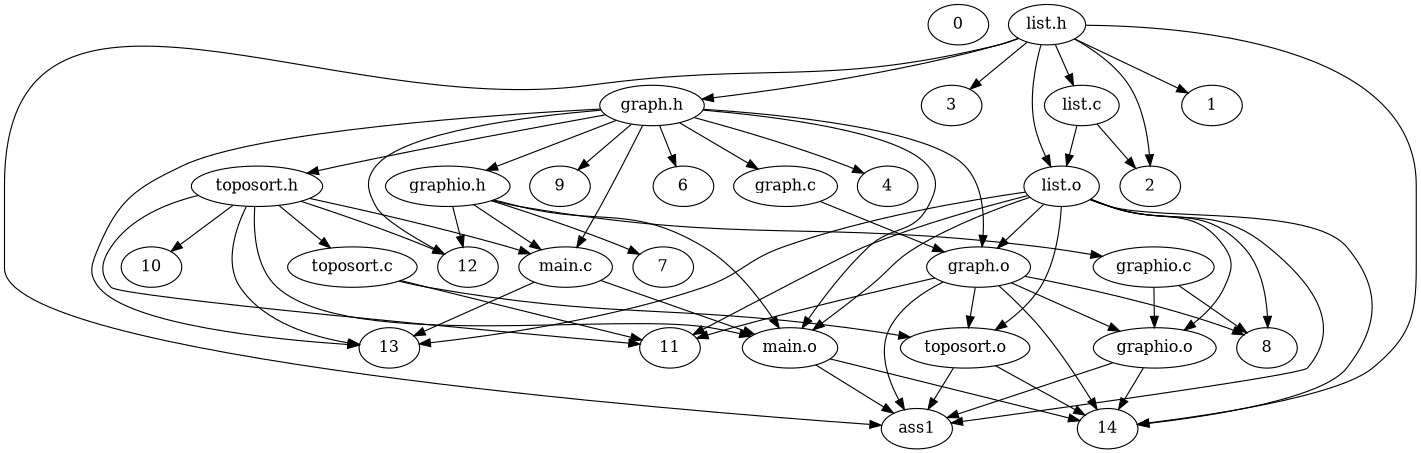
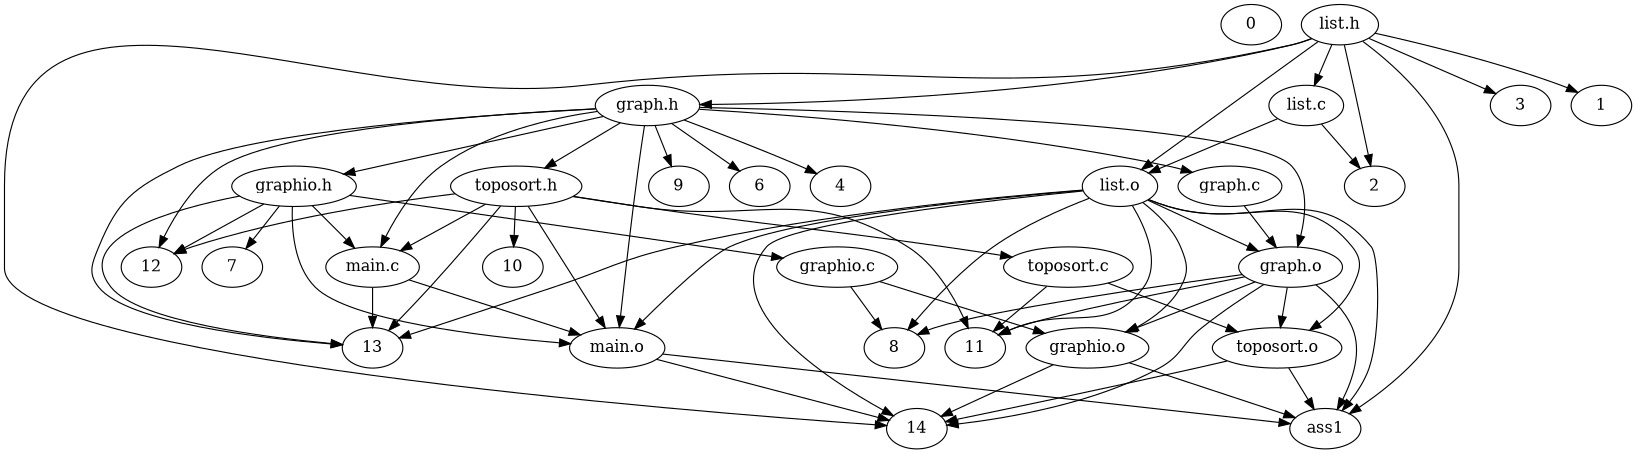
edge "graphio.h" -> "13": added
